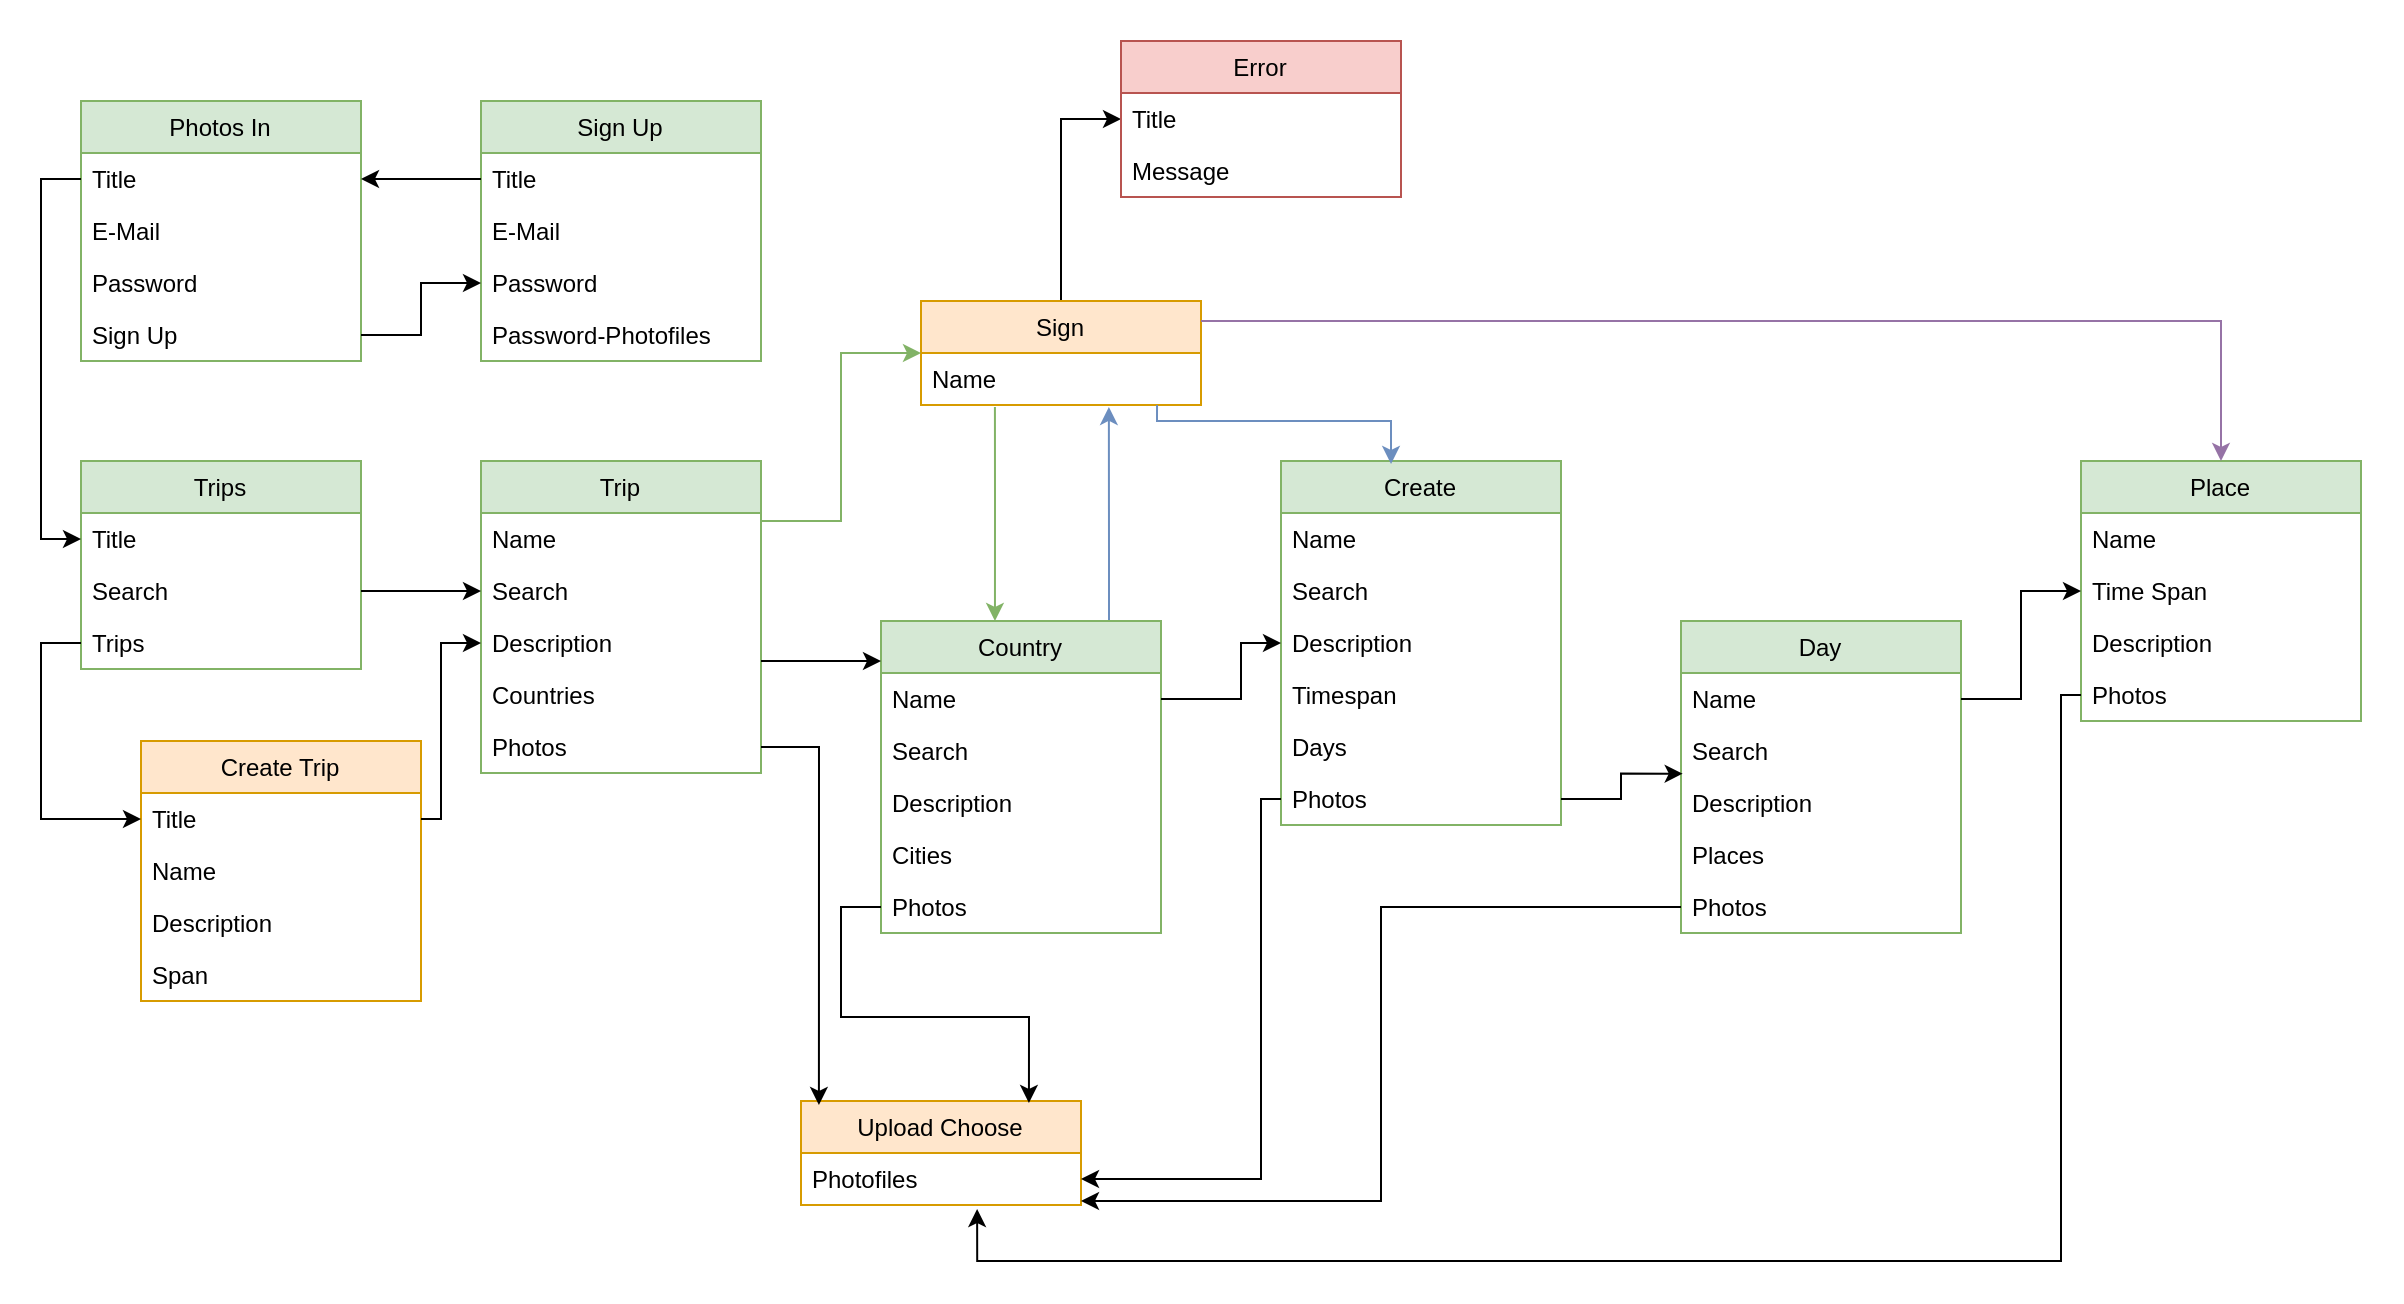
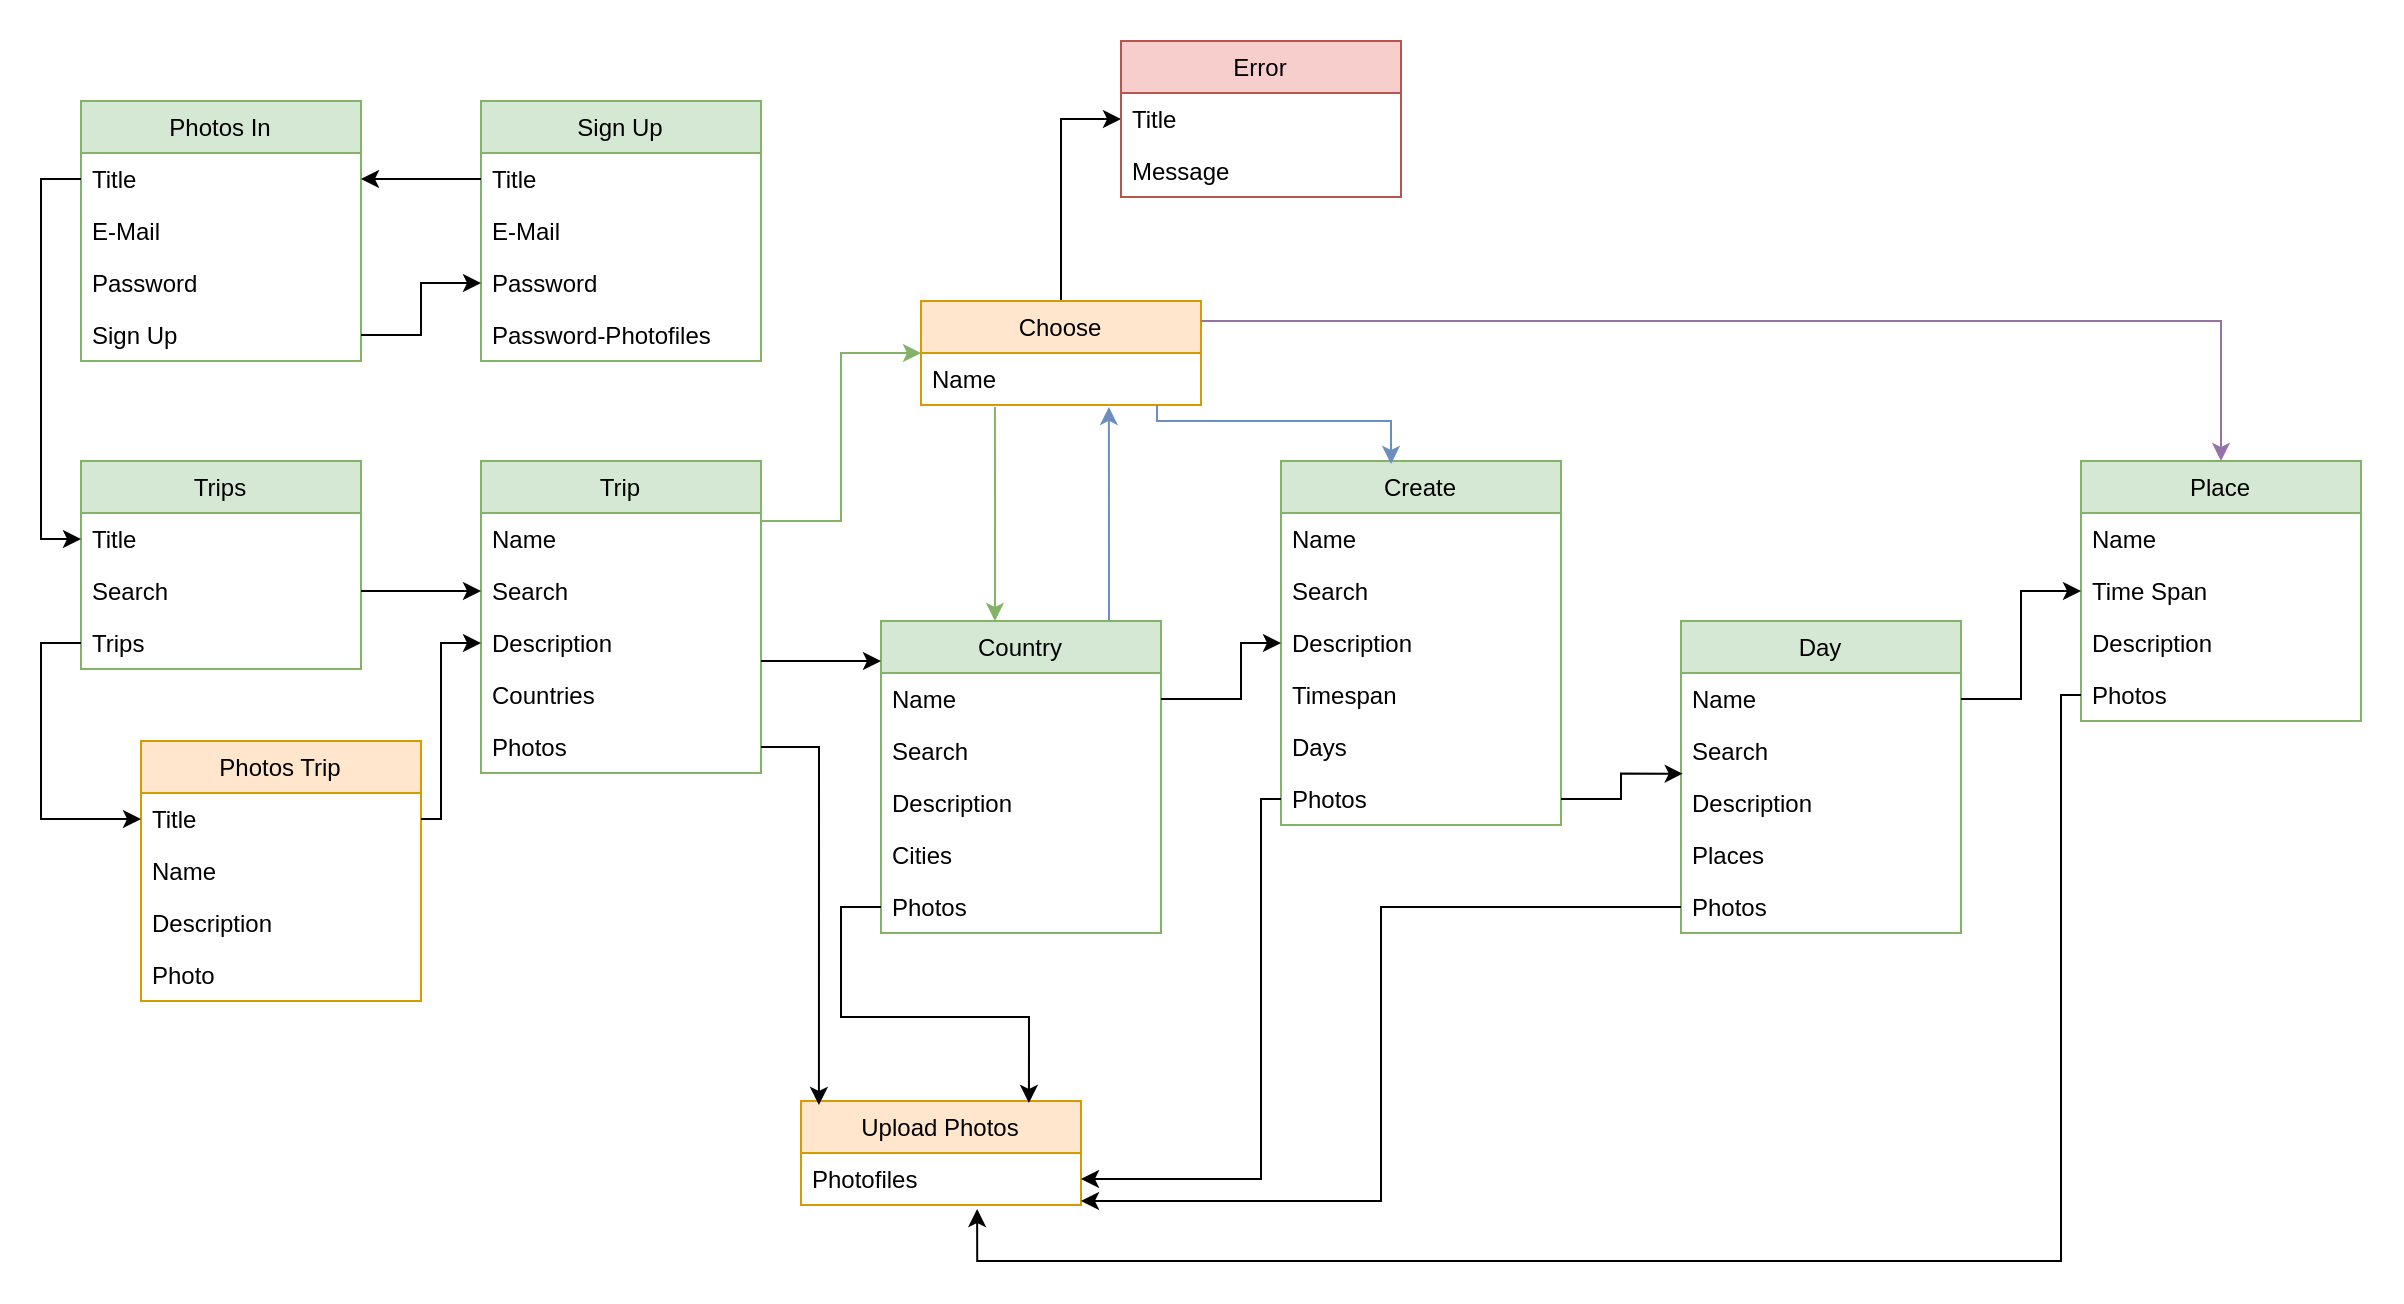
node "Sign": label "Sign" -> "Choose"
node "Create Trip": label "Create Trip" -> "Photos Trip"
node "Span": label "Span" -> "Photo"
node "Upload Choose": label "Upload Choose" -> "Upload Photos"
